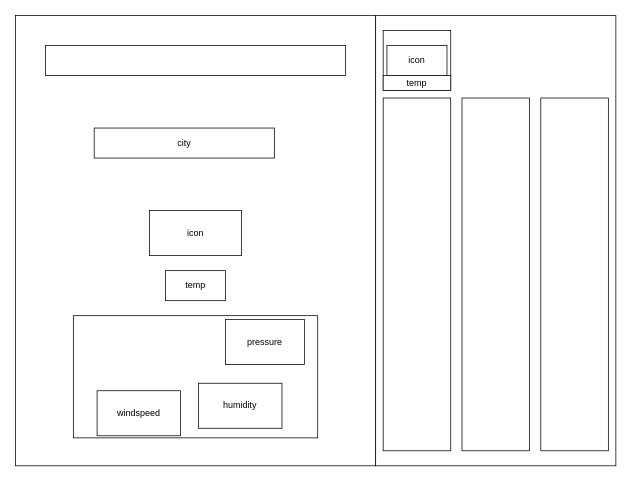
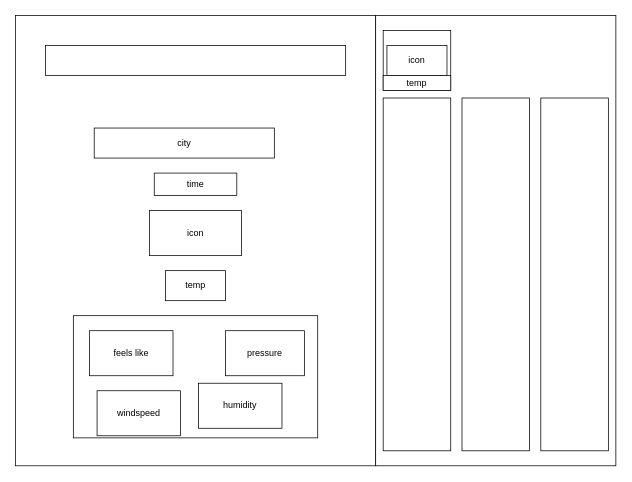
node "time": added
node "pressure": moved (265, 342) -> (265, 353)
node "feels like": added
